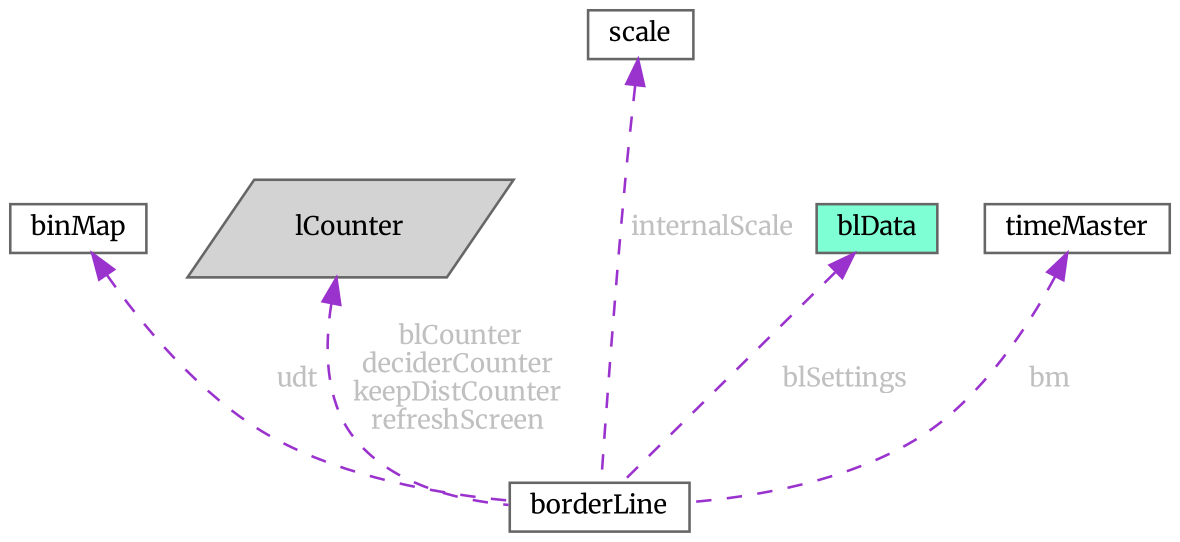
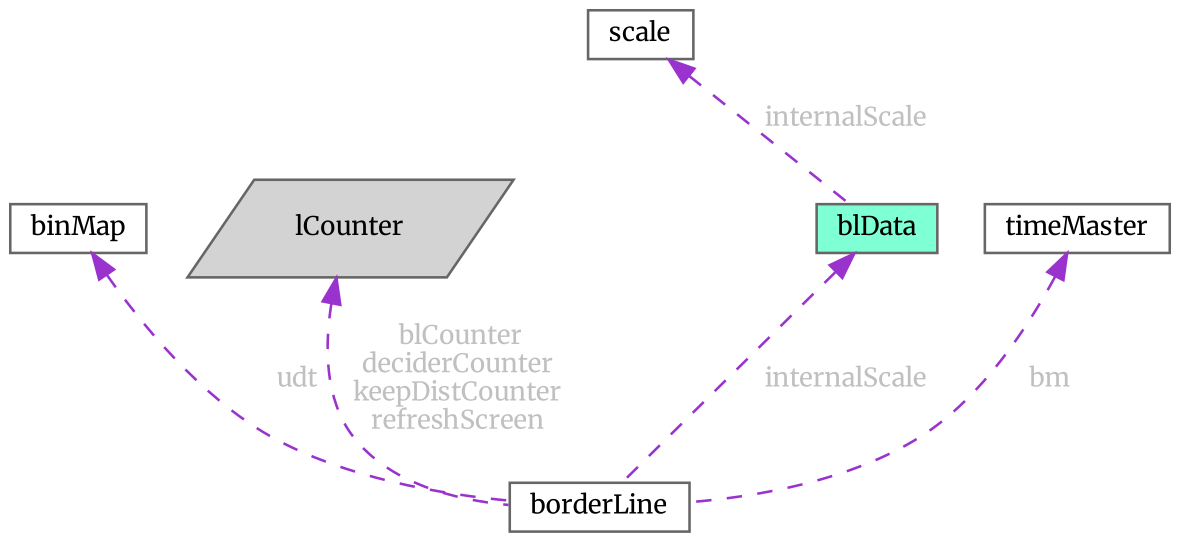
edge "borderLine" -> "scale": now "blData" -> "scale"
edge "borderLine" -> "blData": label " blSettings" -> " internalScale"
